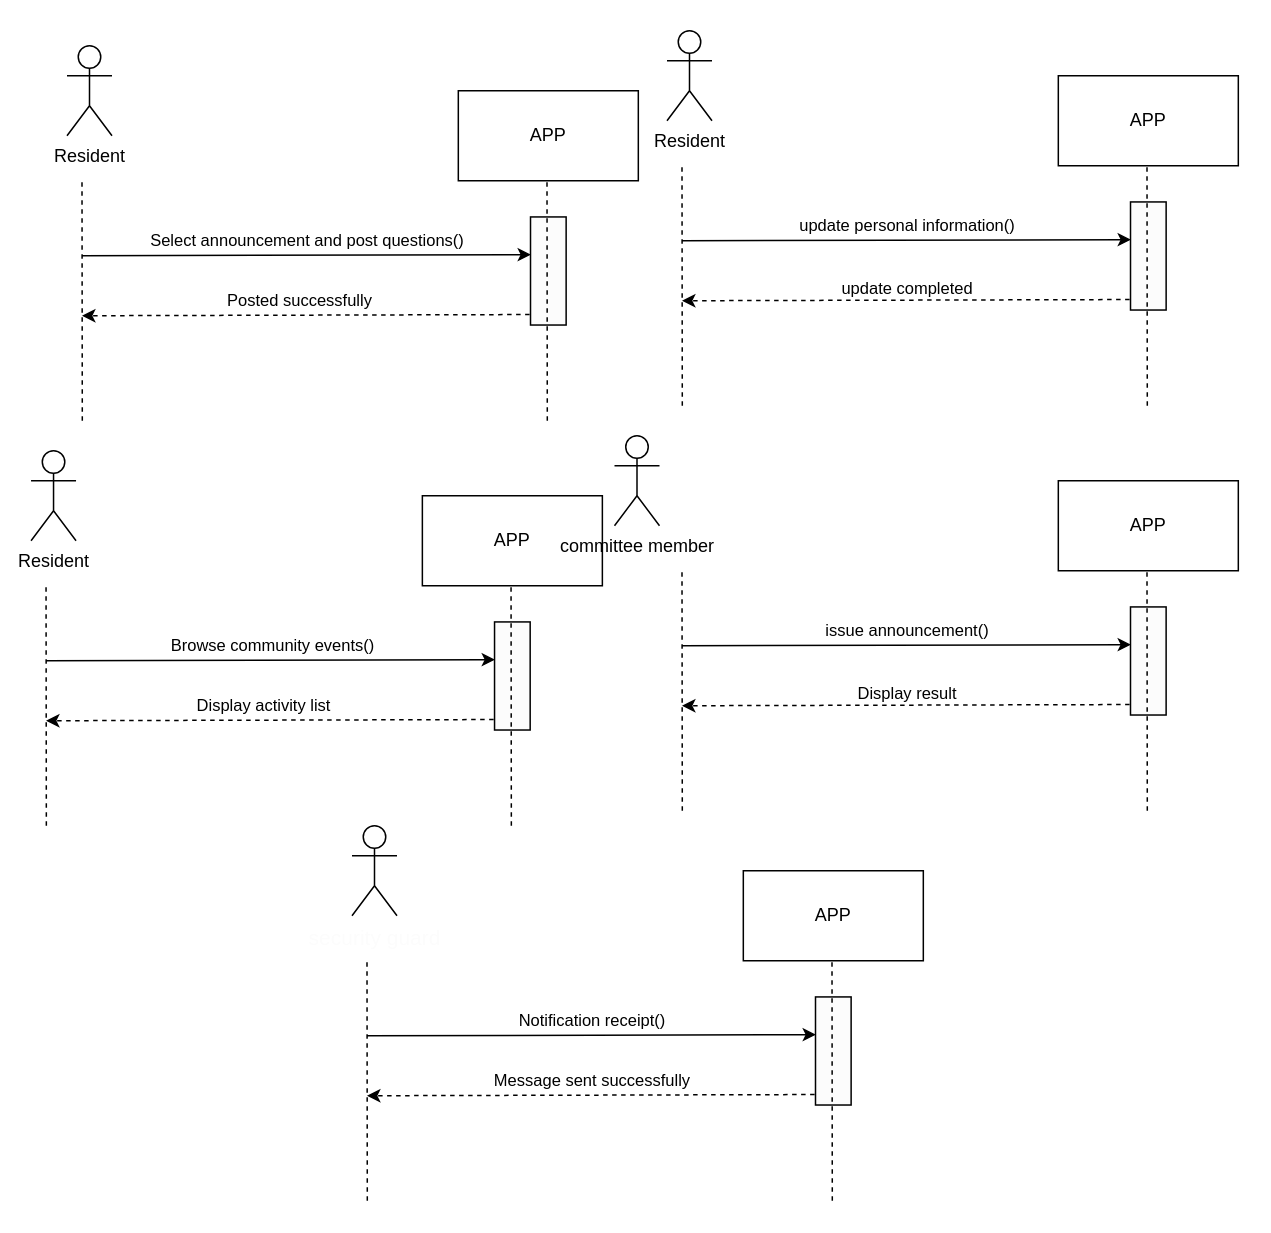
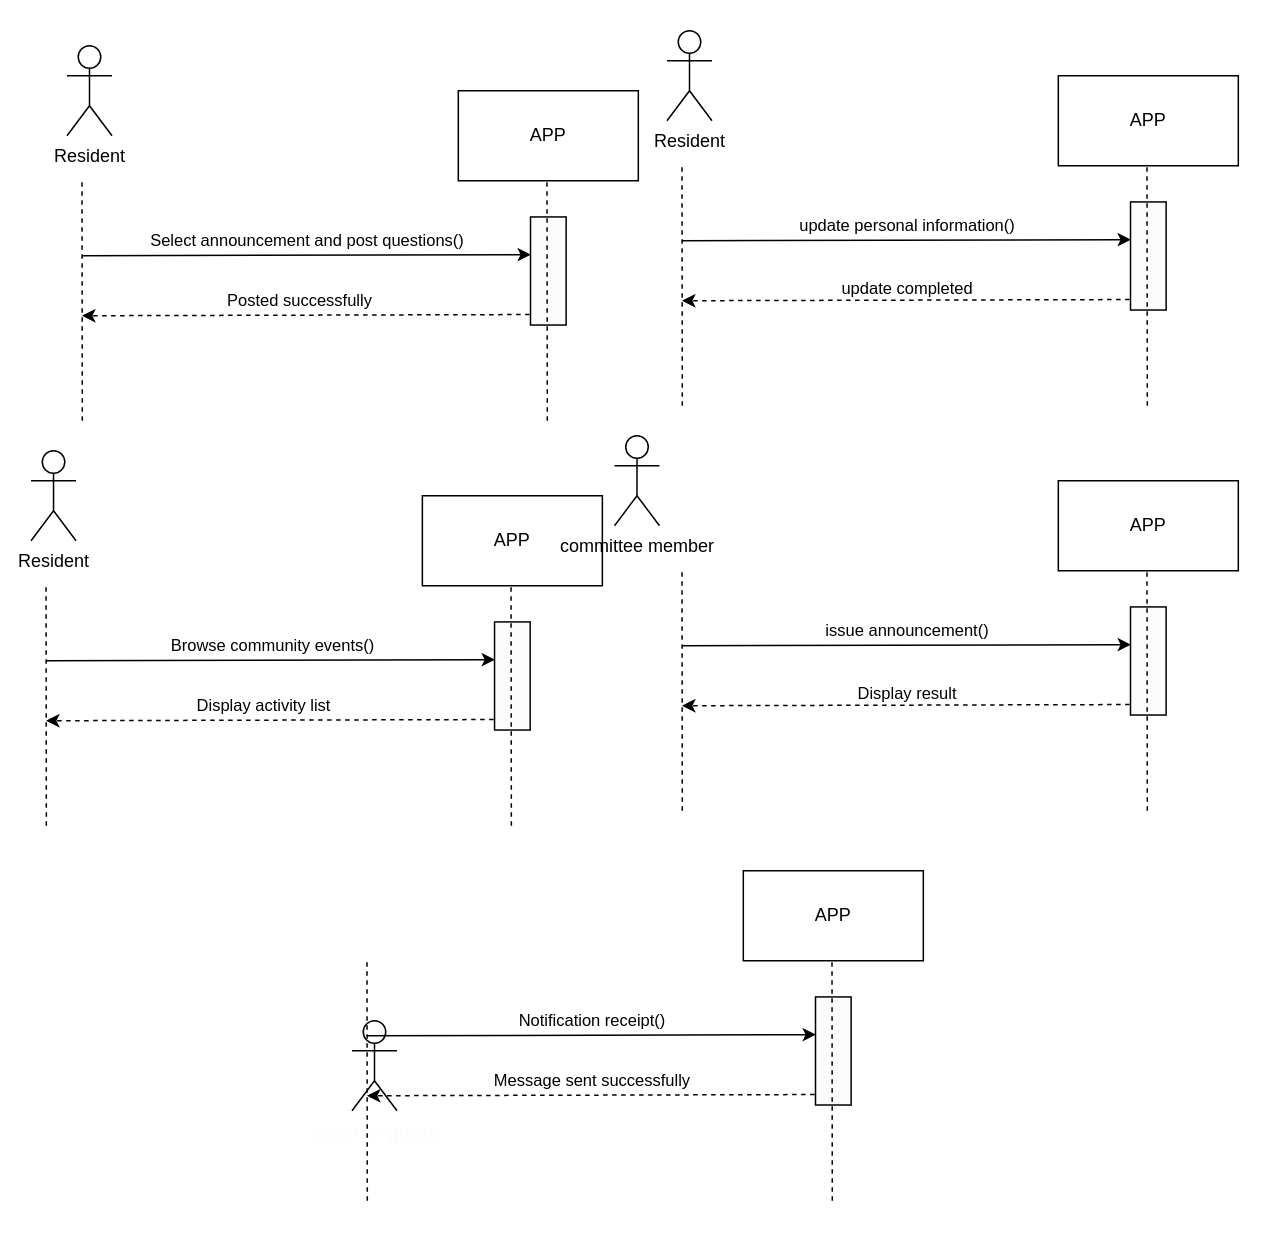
node "security guard": moved (374, 871) -> (374, 1066)
